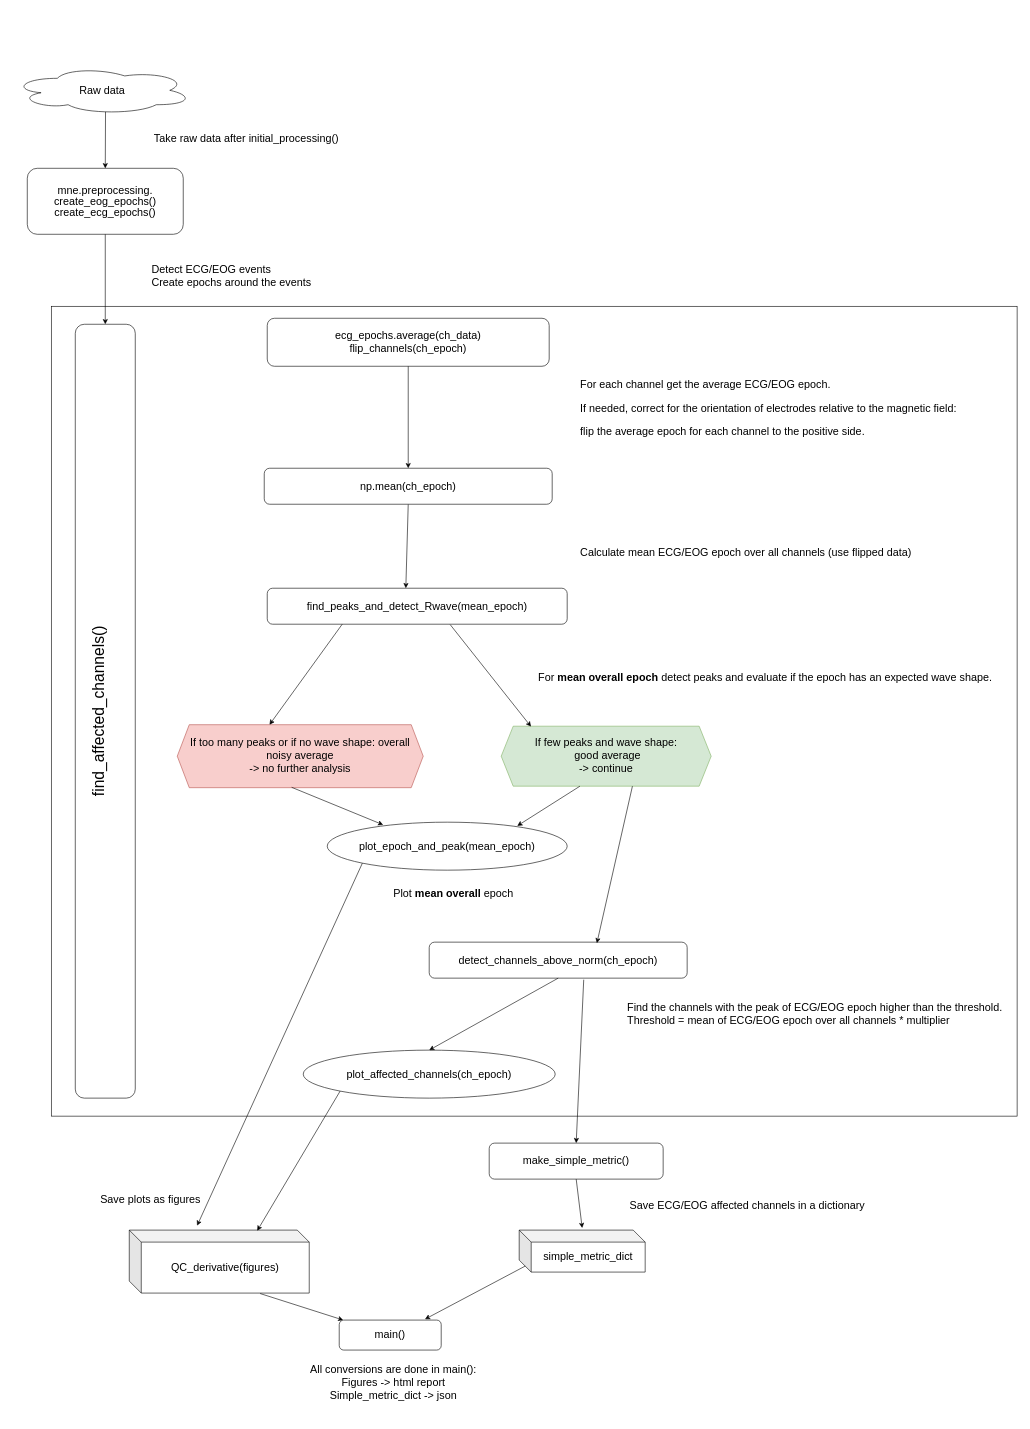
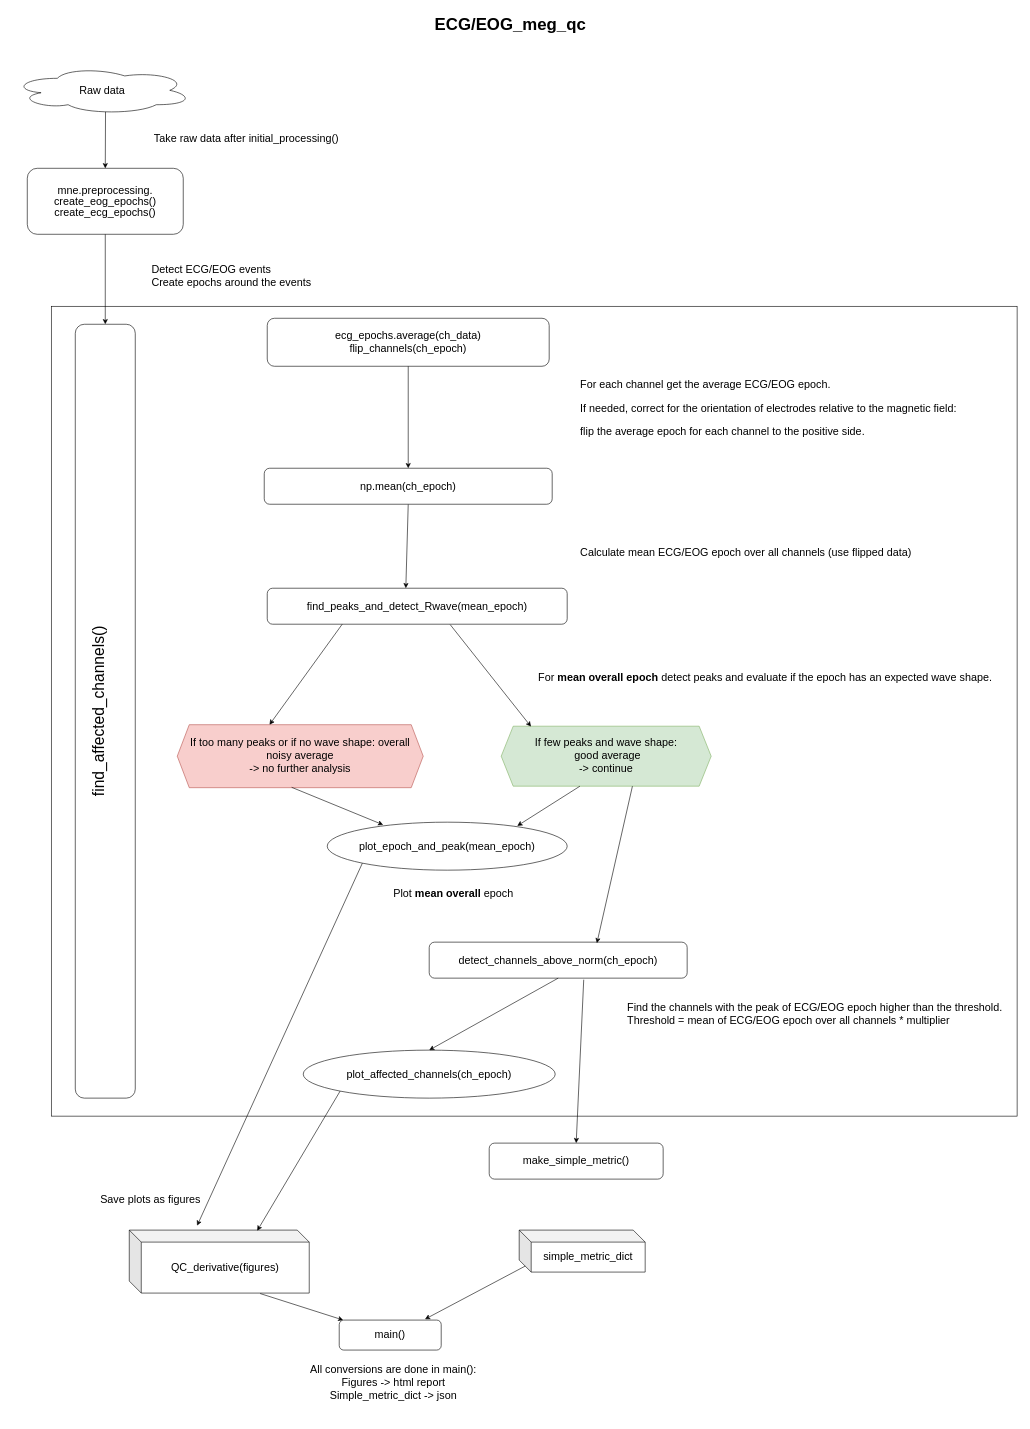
node "ECG/EOG_meg_qc": added
edge "make_simple_metric()" -> "simple_metric_dict": removed
node "Save ECG/EOG affected channels in a dictionary": removed
